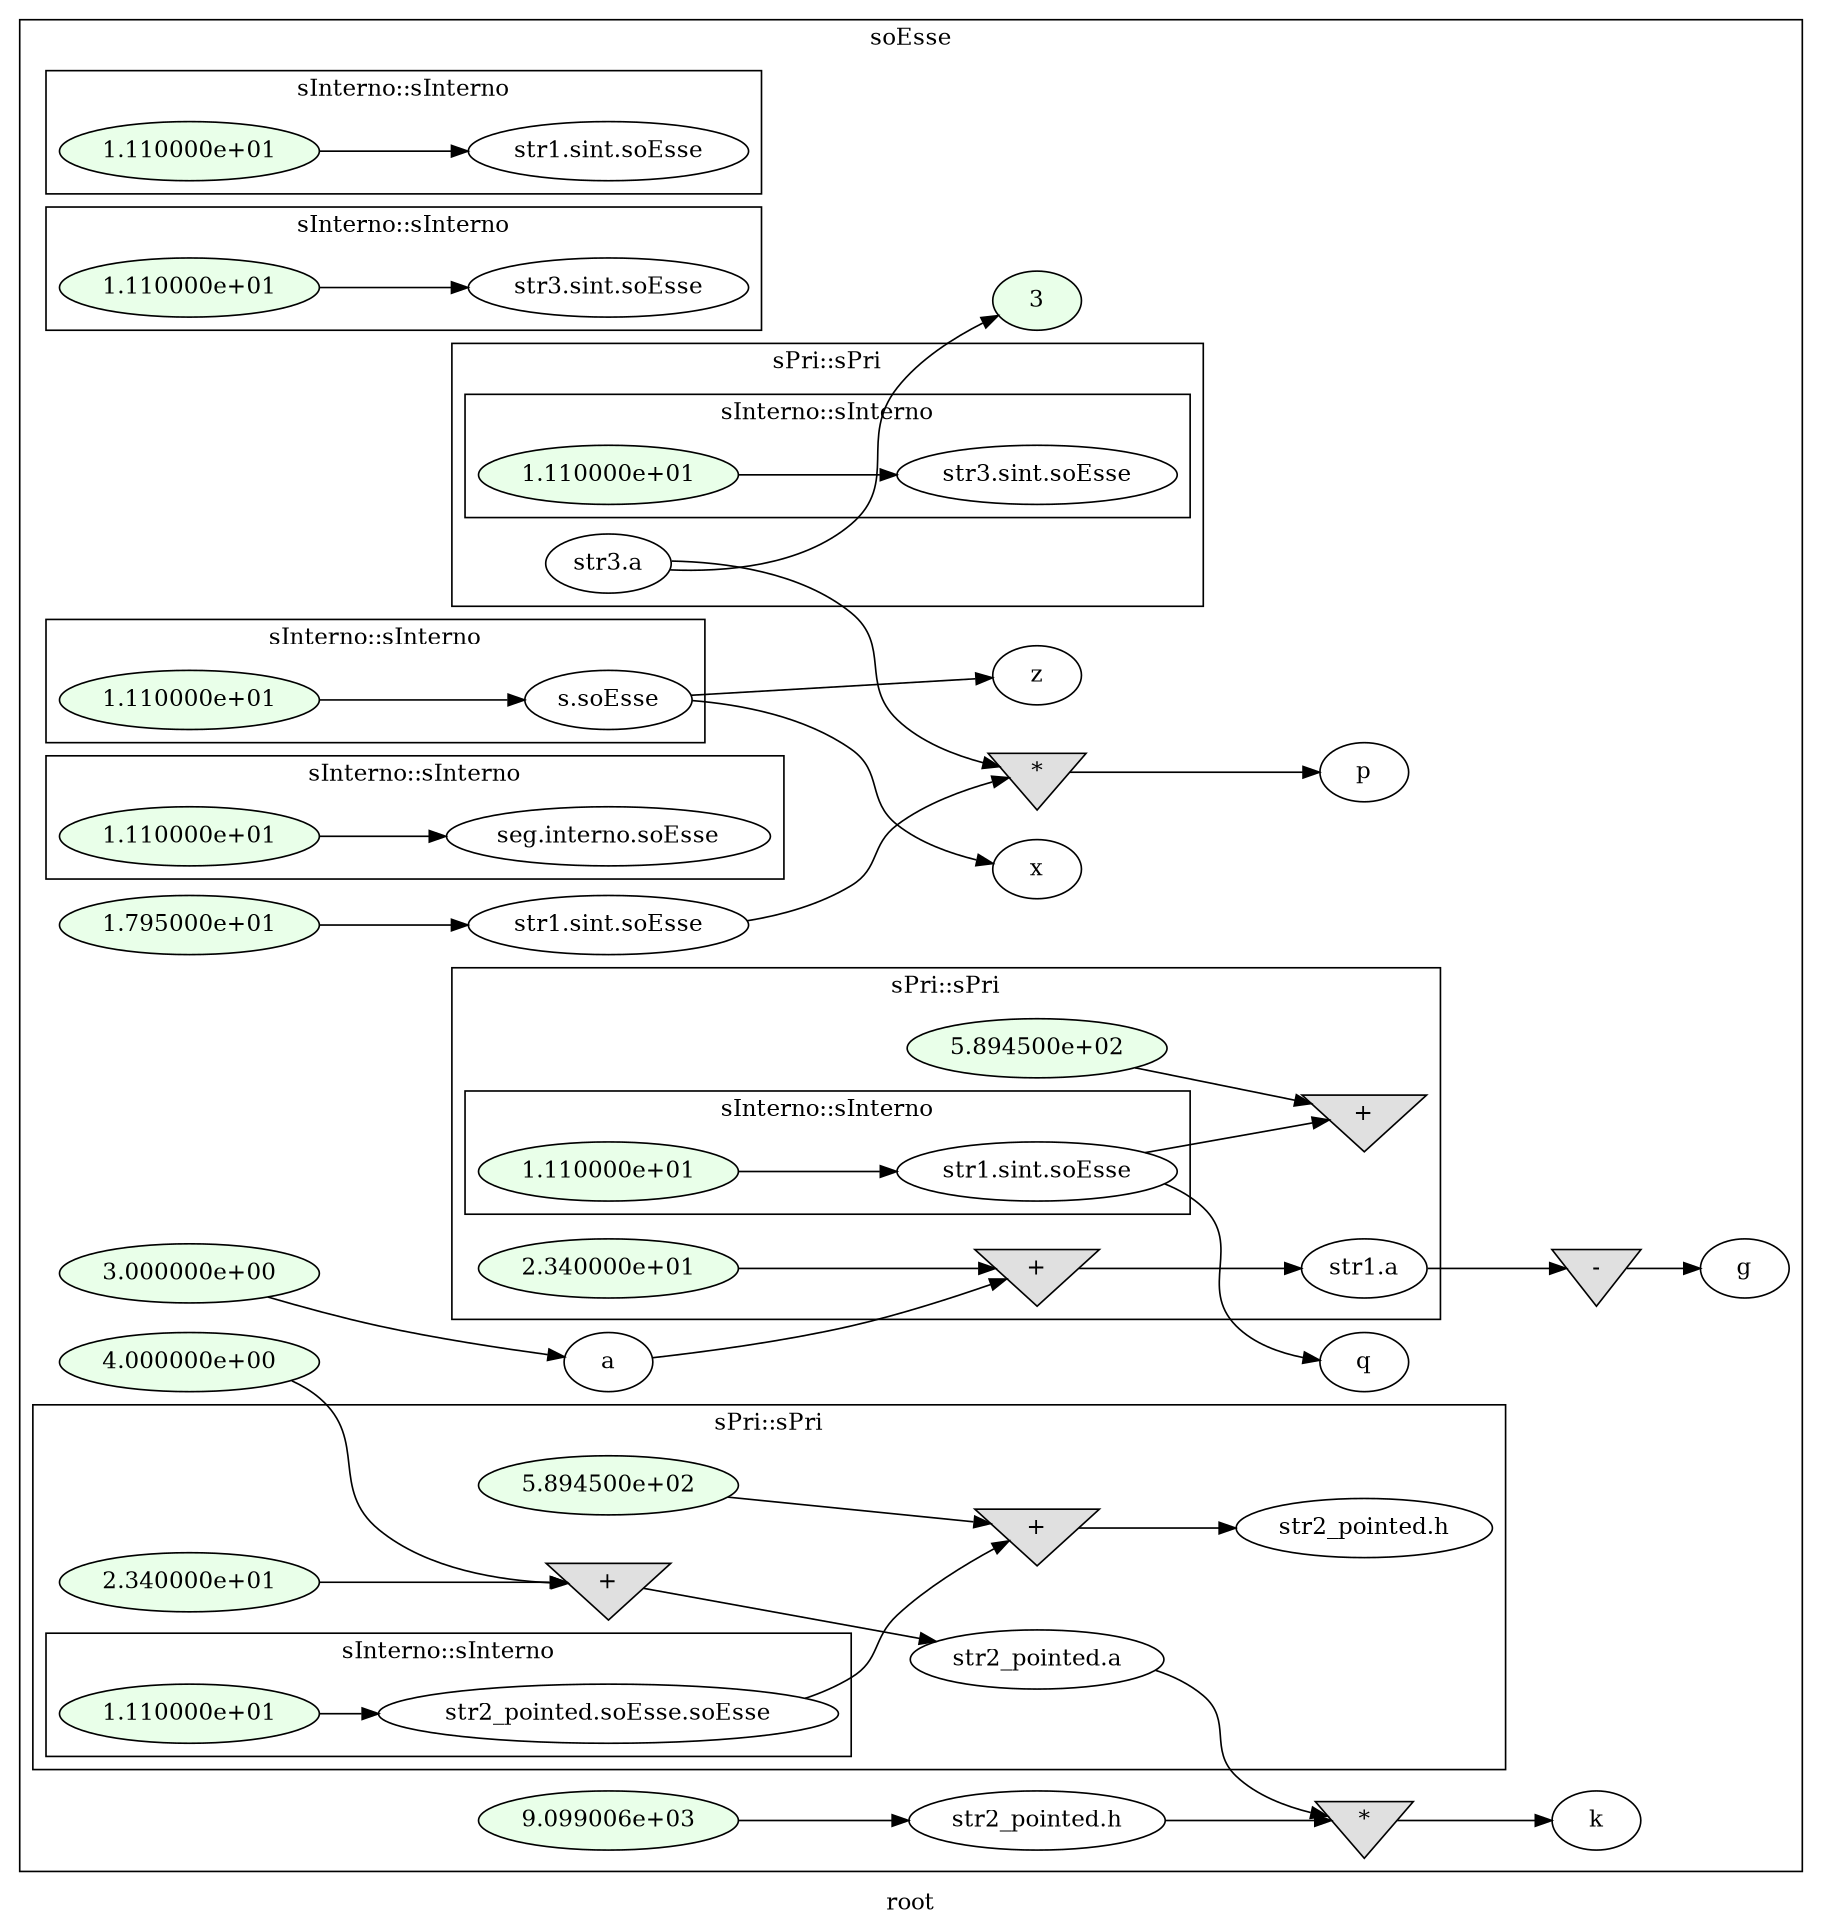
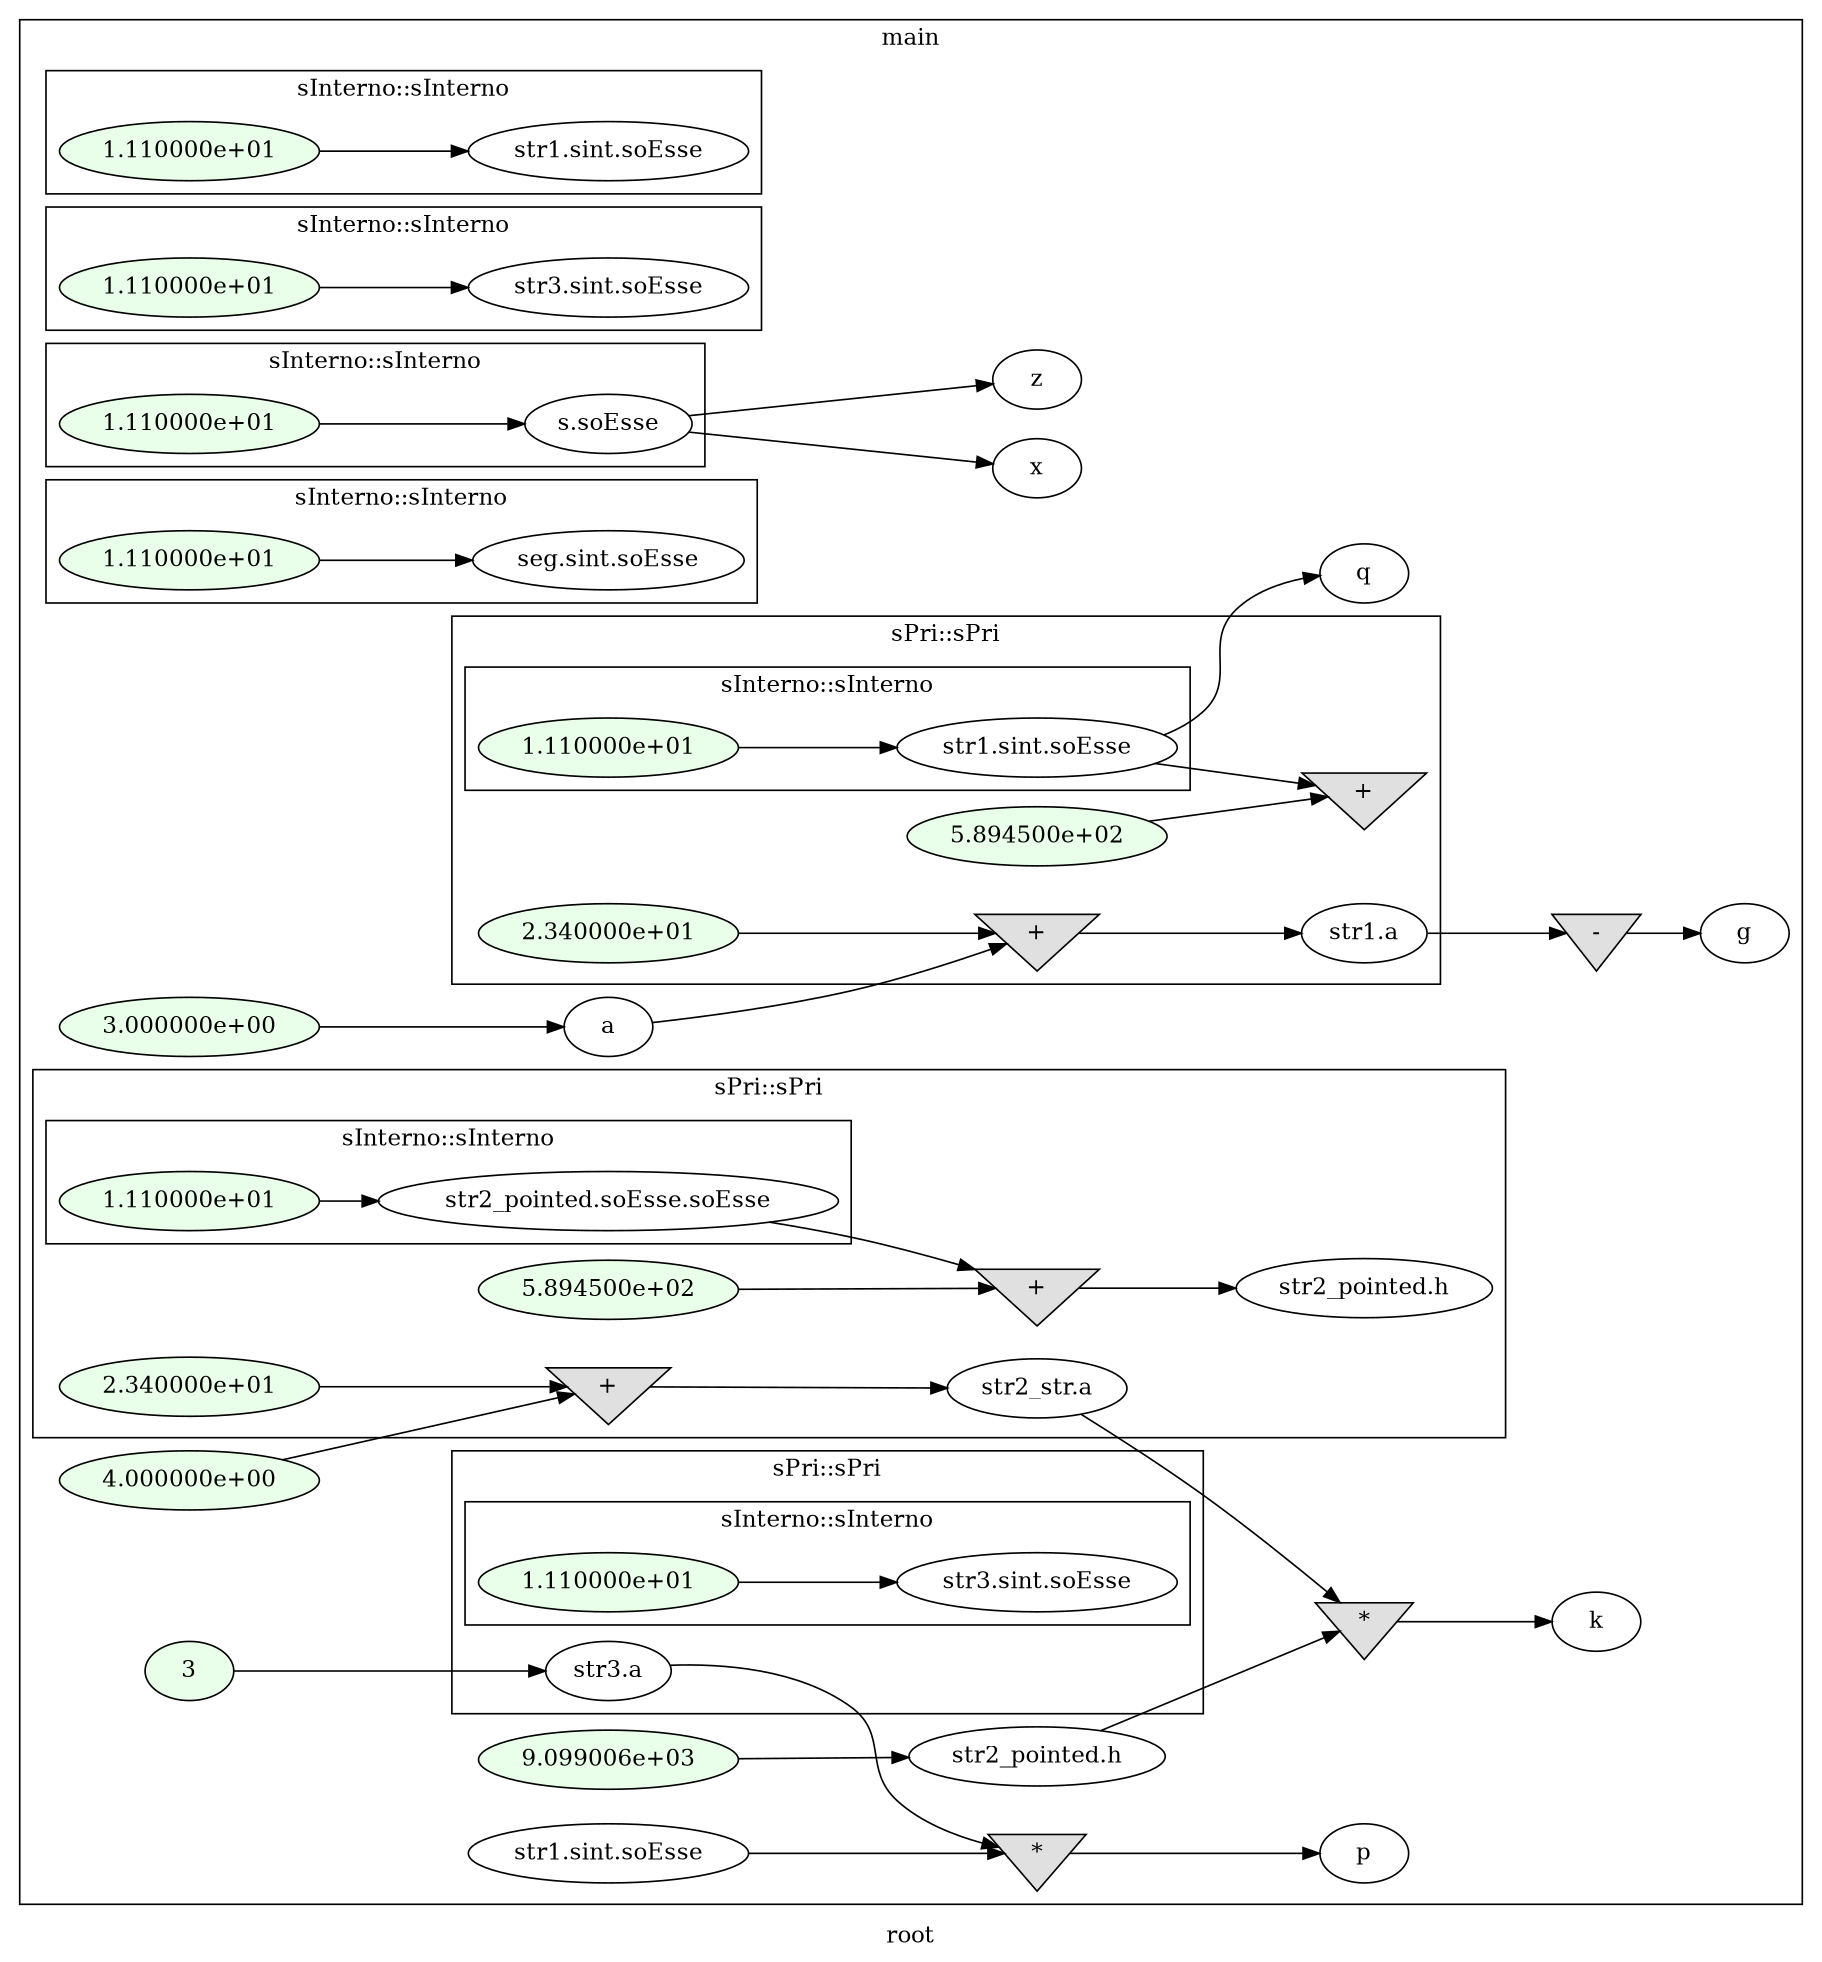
cluster "soEsse": label "soEsse" -> "main"
edge "str3.a" -> "3": reversed
node "seg.interno.soEsse": label "seg.interno.soEsse" -> "seg.sint.soEsse"
node "1.795000e+01": removed
node "str2_pointed.a": label "str2_pointed.a" -> "str2_str.a"
